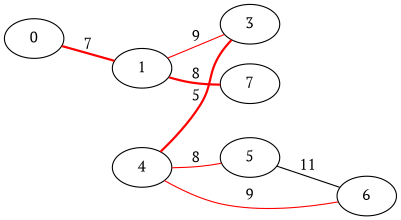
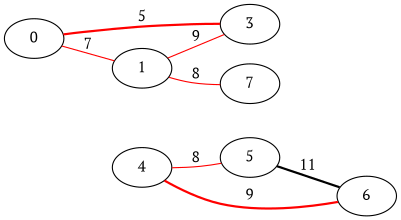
edge "0" -- "1": style bold -> solid
edge "1" -- "7": style bold -> solid
edge "3" -- "4": now "3" -- "0"
edge "5" -- "6": style solid -> bold
edge "4" -- "6": style solid -> bold
